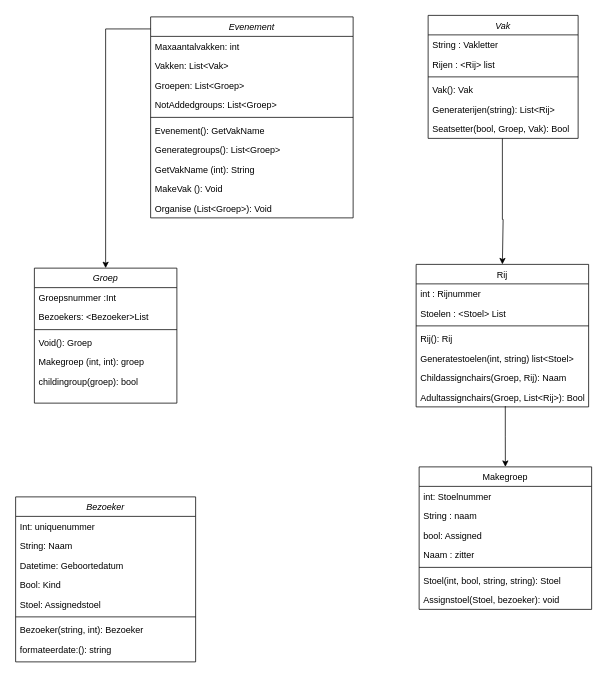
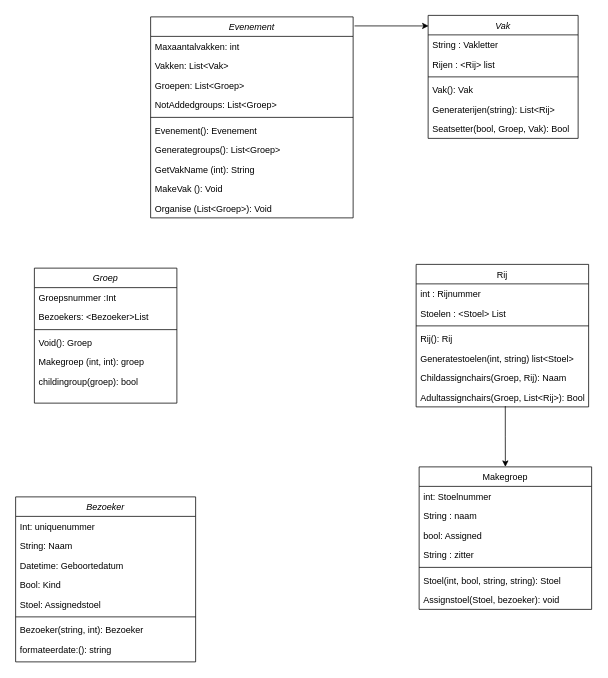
edge "Evenement" -> "Vak": added
node "Evenement(): GetVakName": label "Evenement(): GetVakName" -> "Evenement(): Evenement"
edge "Evenement" -> "Groep": removed
edge "Vak" -> "Rij": removed
node "Naam : zitter": label "Naam : zitter" -> "String : zitter"
